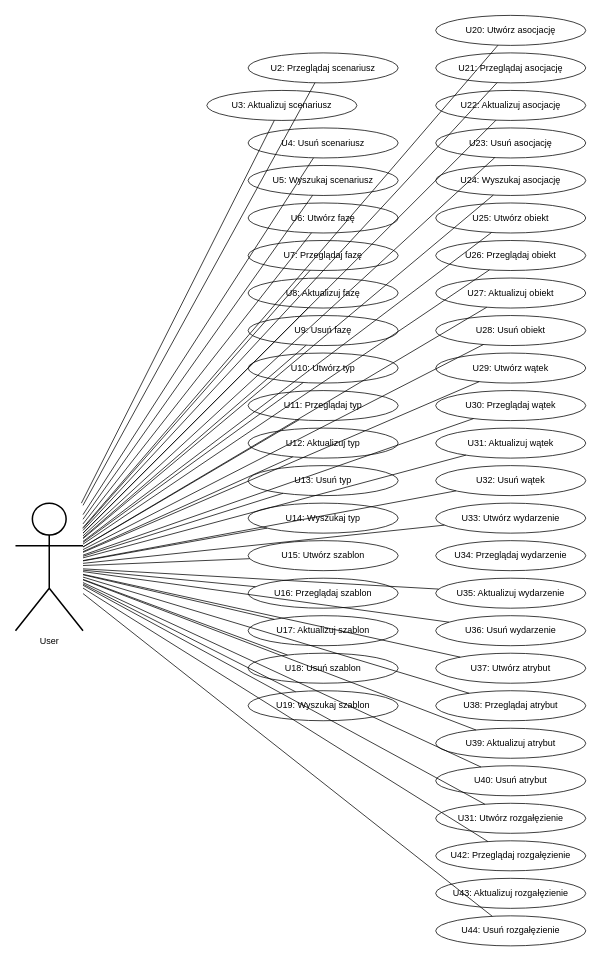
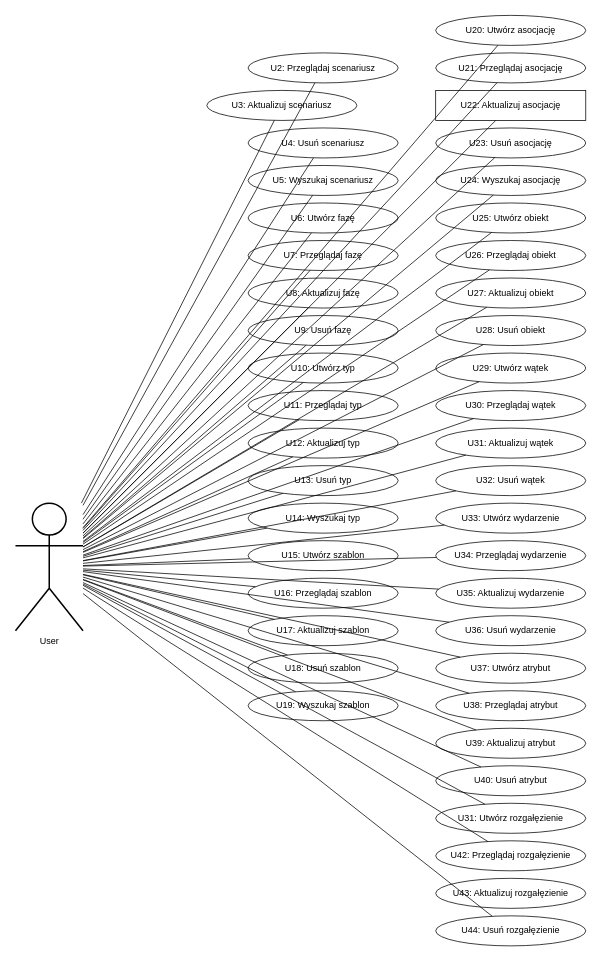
node "U22: Aktualizuj asocjację": shape ellipse -> rectangle
edge "U34: Przeglądaj wydarzenie" -- "User": added
